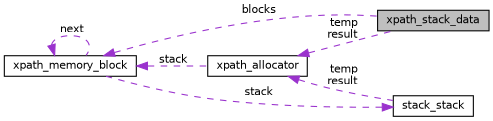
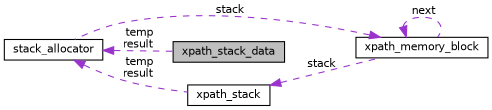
edge "xpath_stack_data" -> "xpath_memory_block": removed, label "blocks"
node "xpath_allocator": label "xpath_allocator" -> "stack_allocator"
node "stack_stack": label "stack_stack" -> "xpath_stack"
